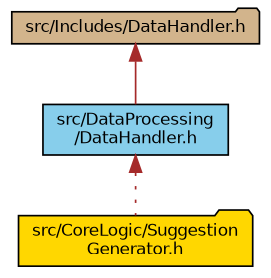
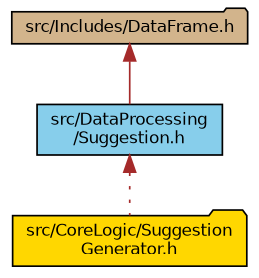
node "src/Includes/DataHandler.h": label "src/Includes/DataHandler.h" -> "src/Includes/DataFrame.h"
node "src/DataProcessing /DataHandler.h": label "src/DataProcessing /DataHandler.h" -> "src/DataProcessing /Suggestion.h"
